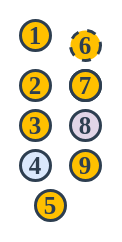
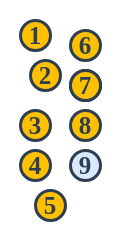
node "6": style dashed -> solid
node "2": moved (36, 86) -> (46, 76)
node "8": fillcolor #e1d5e7 -> #ffc000
node "4": fillcolor #dae8fc -> #ffc000
node "9": fillcolor #ffc000 -> #dae8fc
